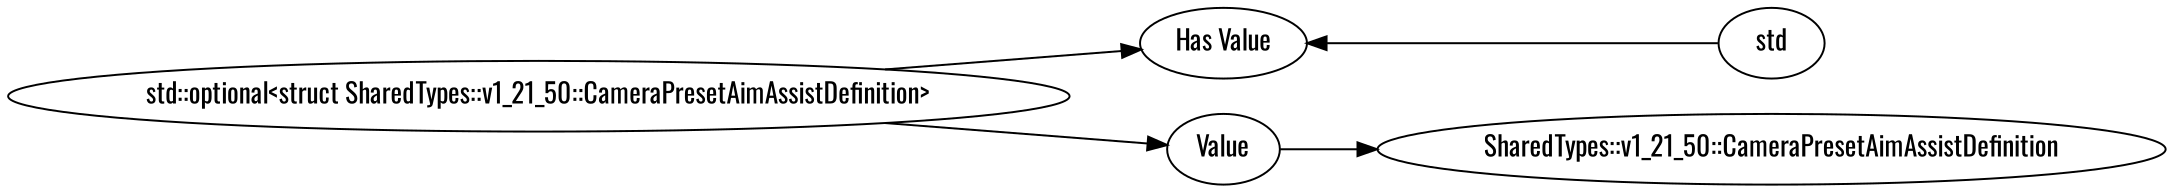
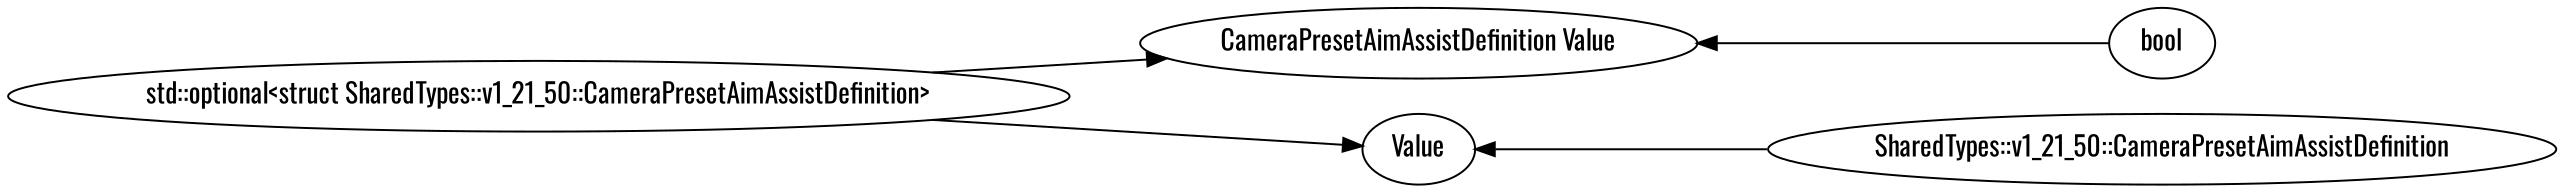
node "Has Value": label "Has Value" -> "CameraPresetAimAssistDefinition Value"
node "std": label "std" -> "bool"
edge "Value" -> "SharedTypes::v1_21_50::CameraPresetAimAssistDefinition": reversed
